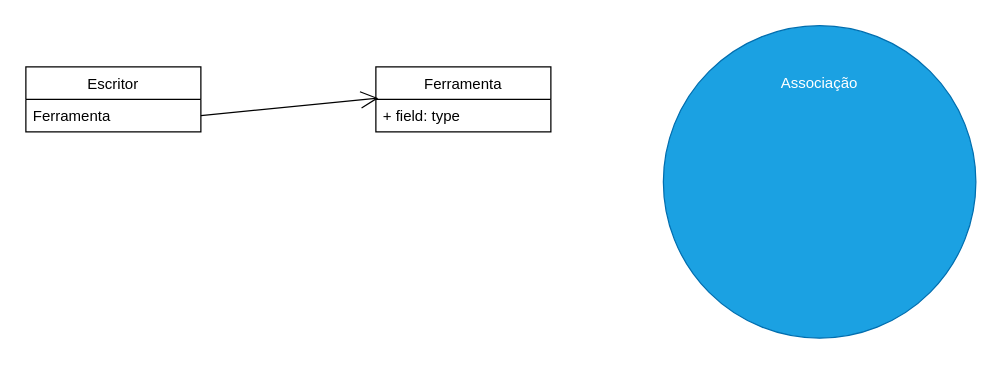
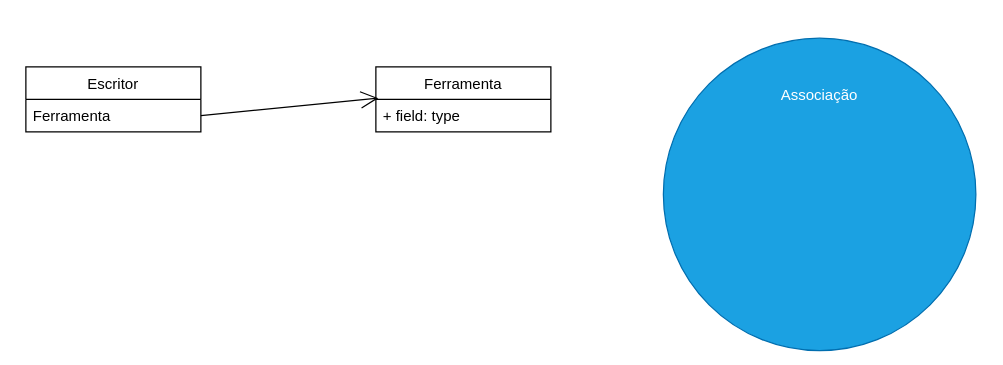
node "Associação": moved (819, 182) -> (819, 194)
